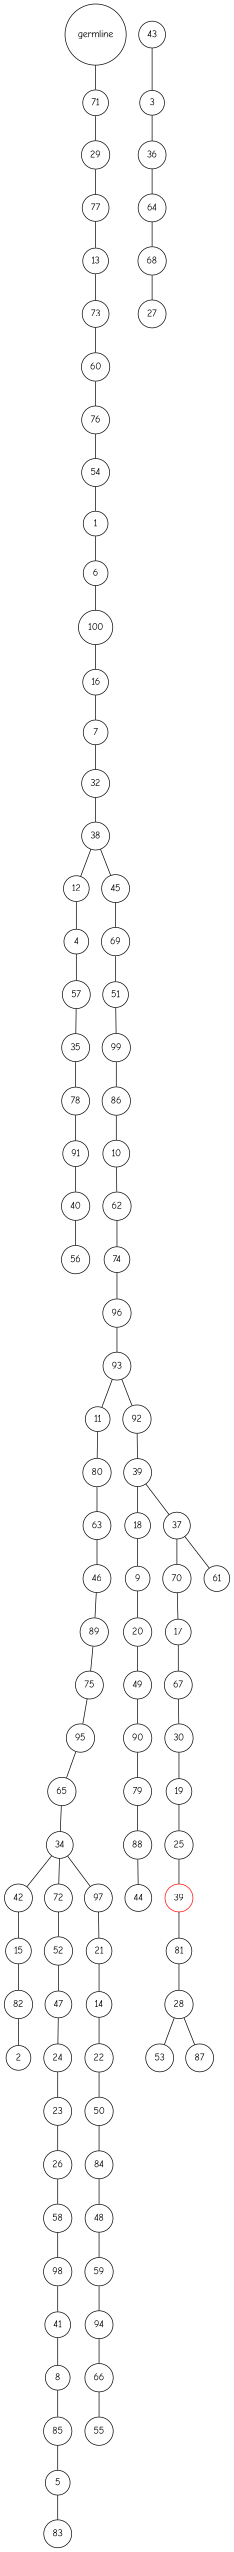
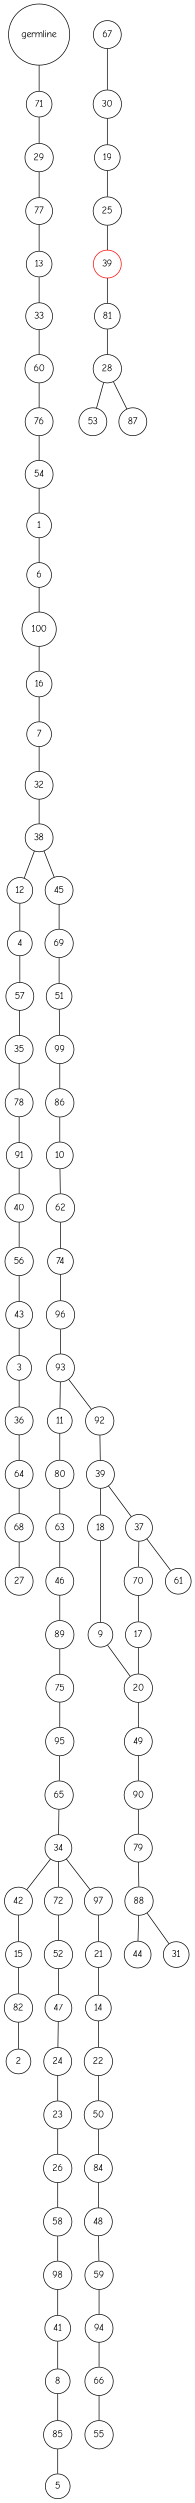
node "73": label "73" -> "33"
edge "56" -- "43": added
edge "17" -- "67": now "17" -- "20"
node "31": added
node "83": removed
